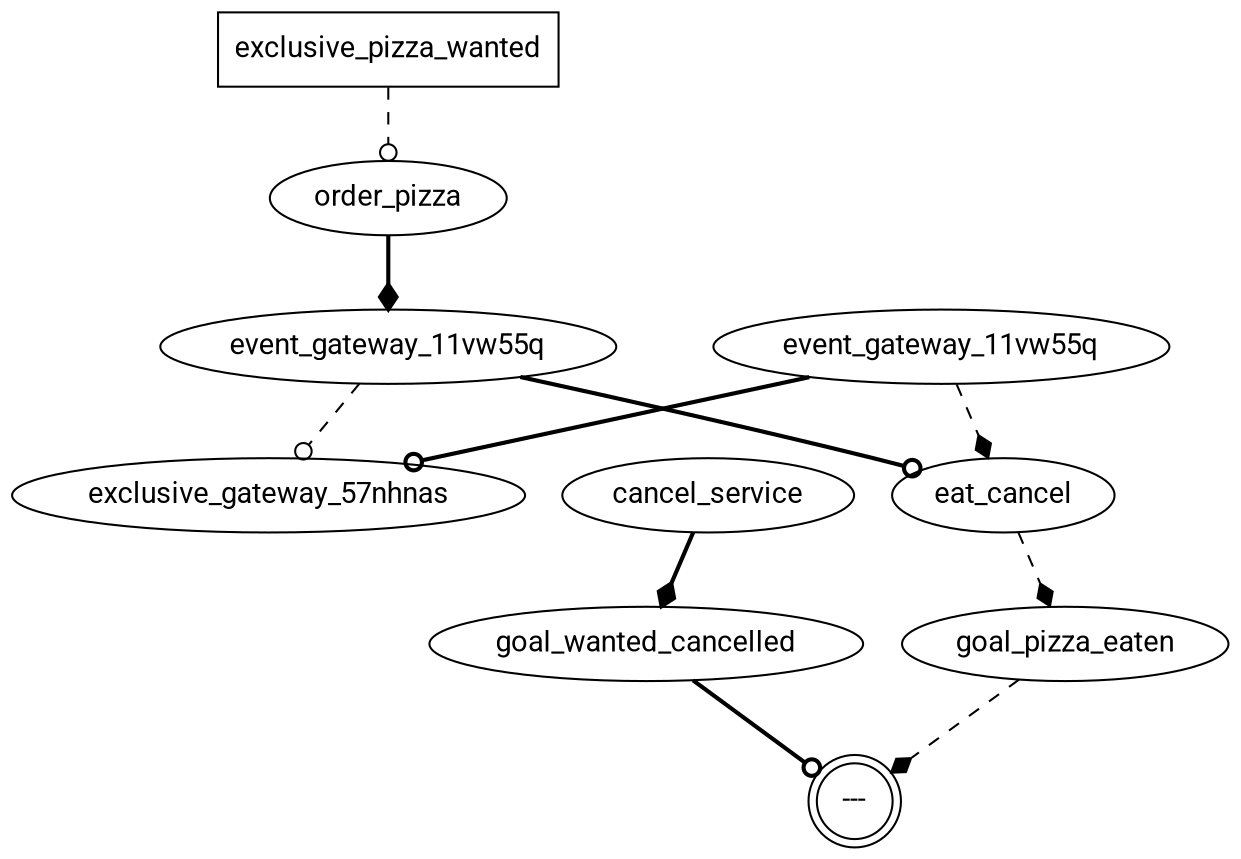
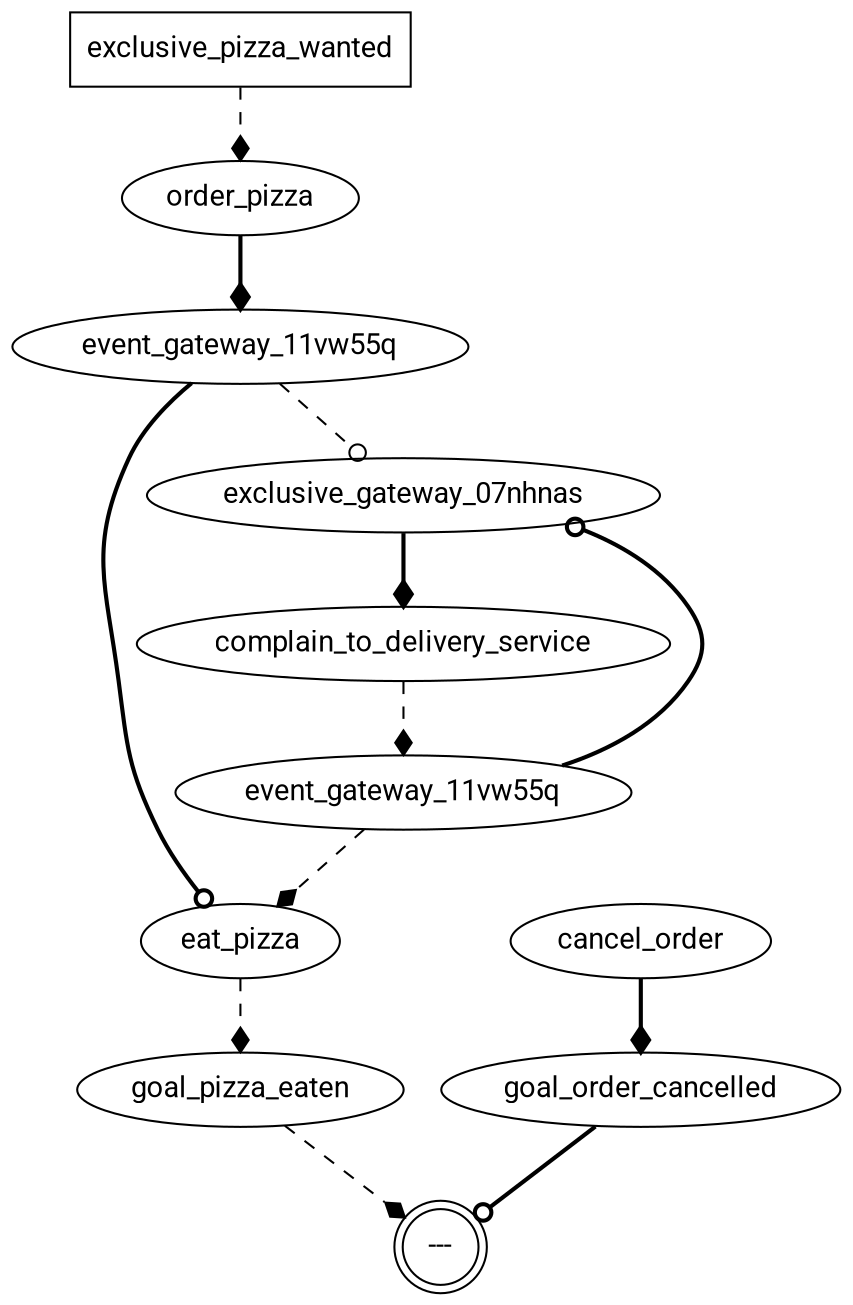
edge "exclusive_pizza_wanted" -> "order_pizza": arrowhead odot -> diamond
node "exclusive_gateway_57nhnas": label "exclusive_gateway_57nhnas" -> "exclusive_gateway_07nhnas"
node "cancel_service": label "cancel_service" -> "cancel_order"
node "eat_cancel": label "eat_cancel" -> "eat_pizza"
node "complain_to_delivery_service": added
node "goal_wanted_cancelled": label "goal_wanted_cancelled" -> "goal_order_cancelled"
